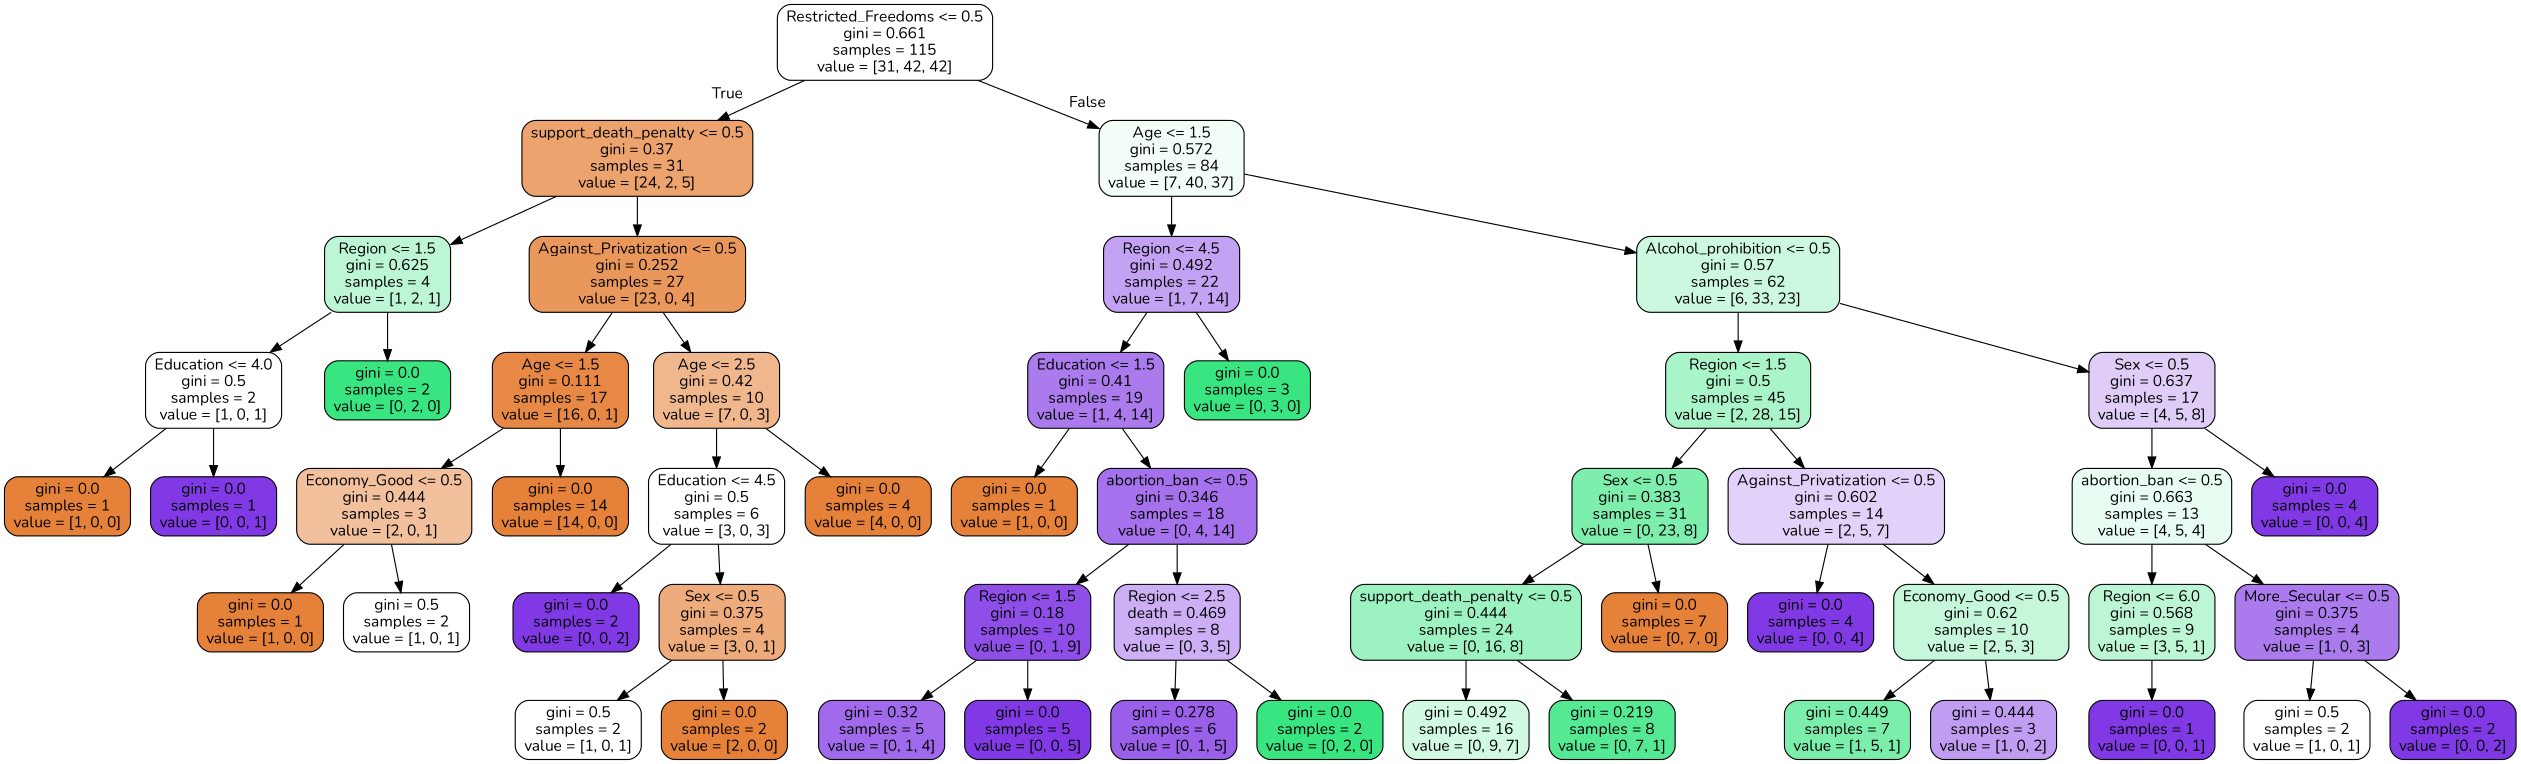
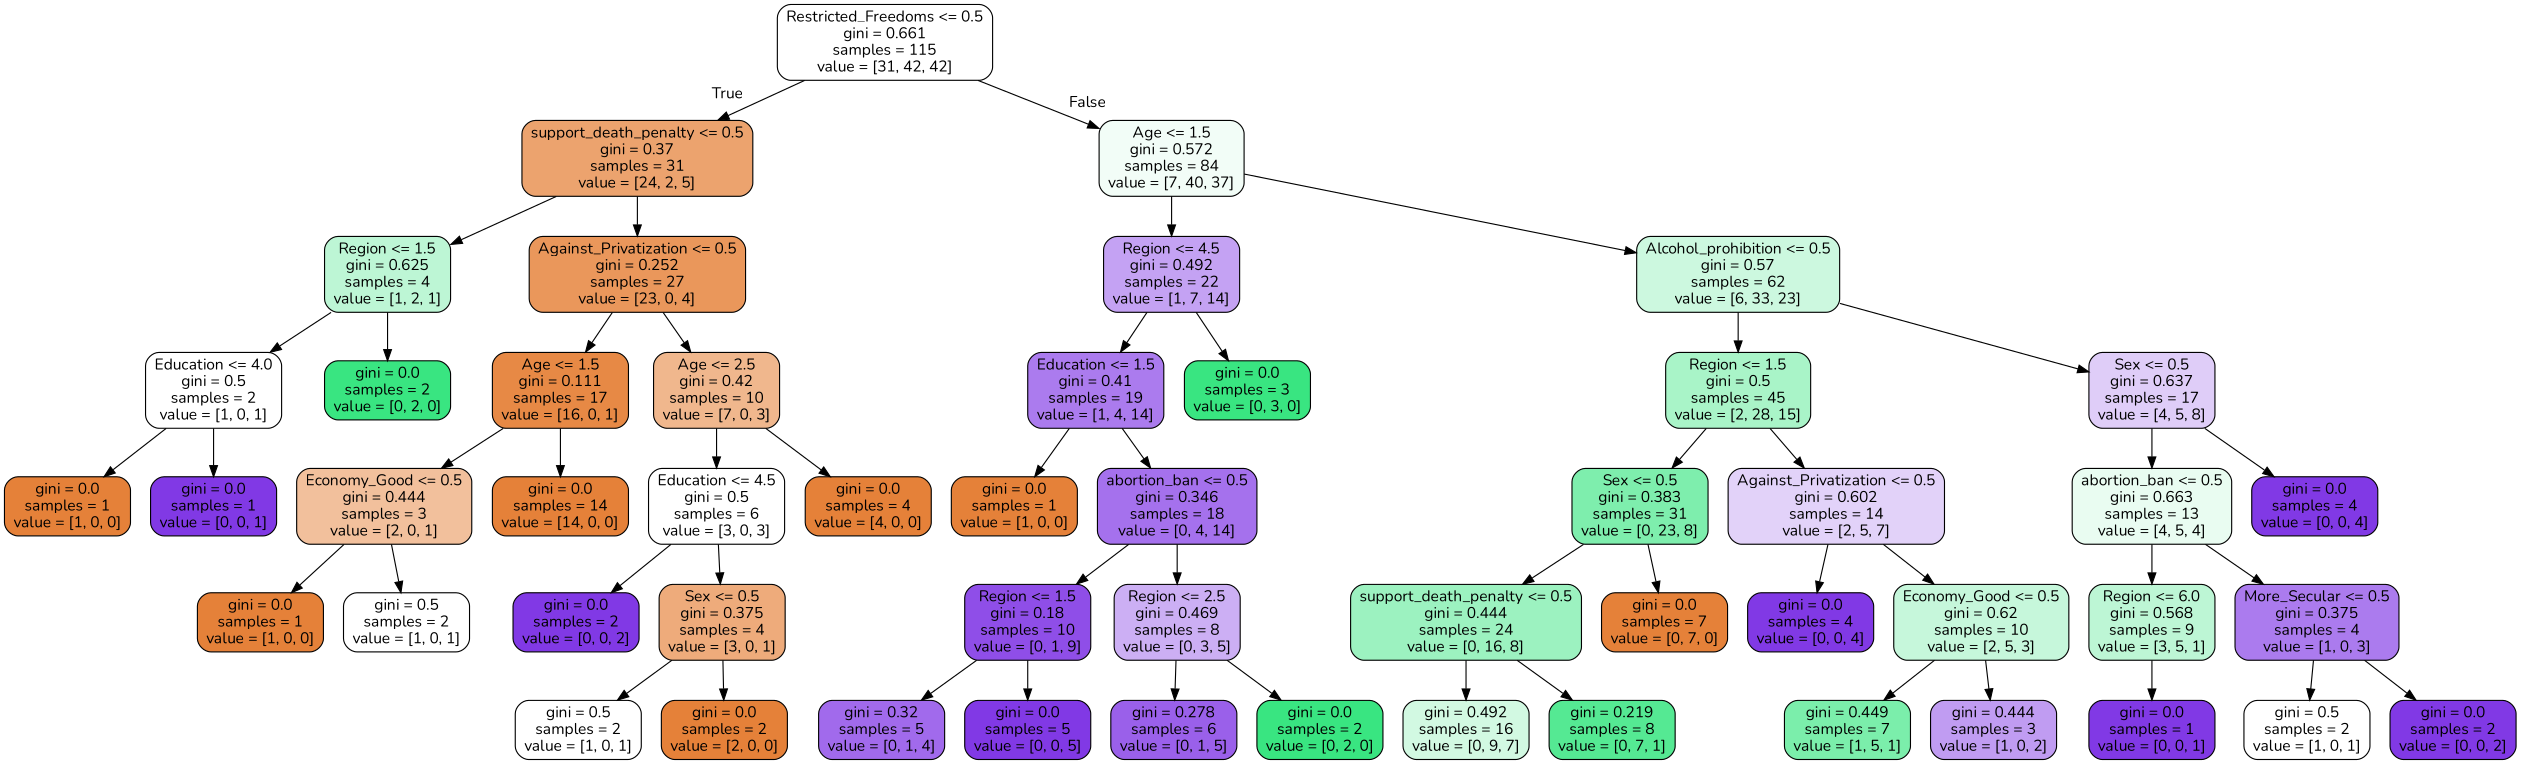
node "Region <= 2.5 death = 0.469 samples = 8 value = [0, 3, 5]": label "Region <= 2.5 death = 0.469 samples = 8 value = [0, 3, 5]" -> "Region <= 2.5 gini = 0.469 samples = 8 value = [0, 3, 5]"
